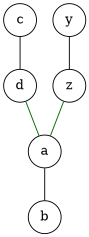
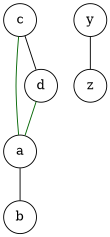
edge "z" -- "a": now "c" -- "a"
